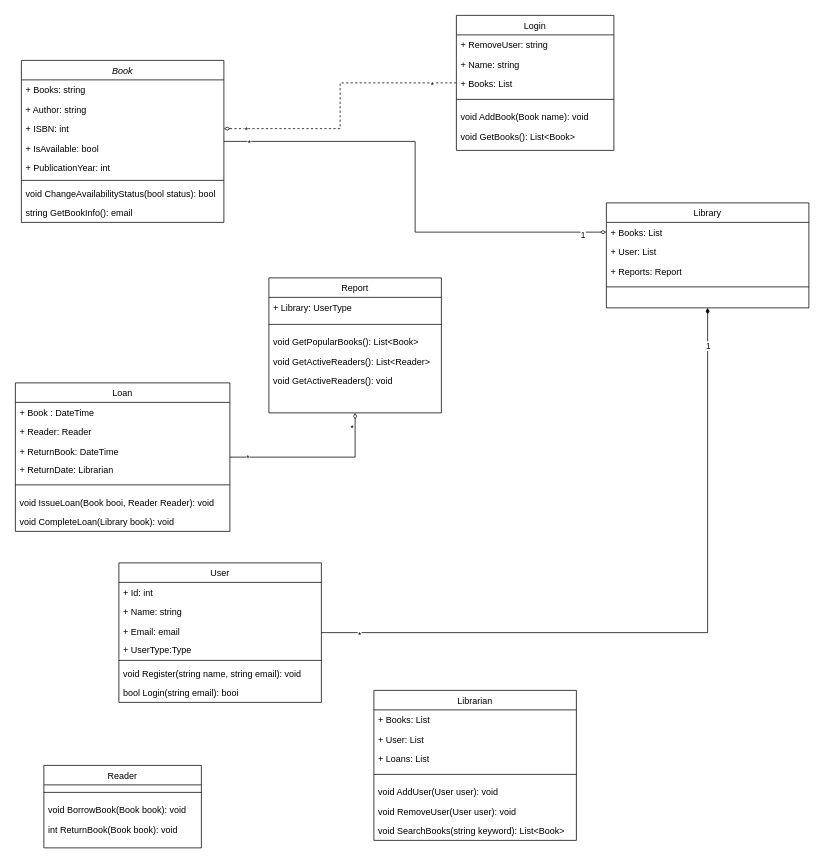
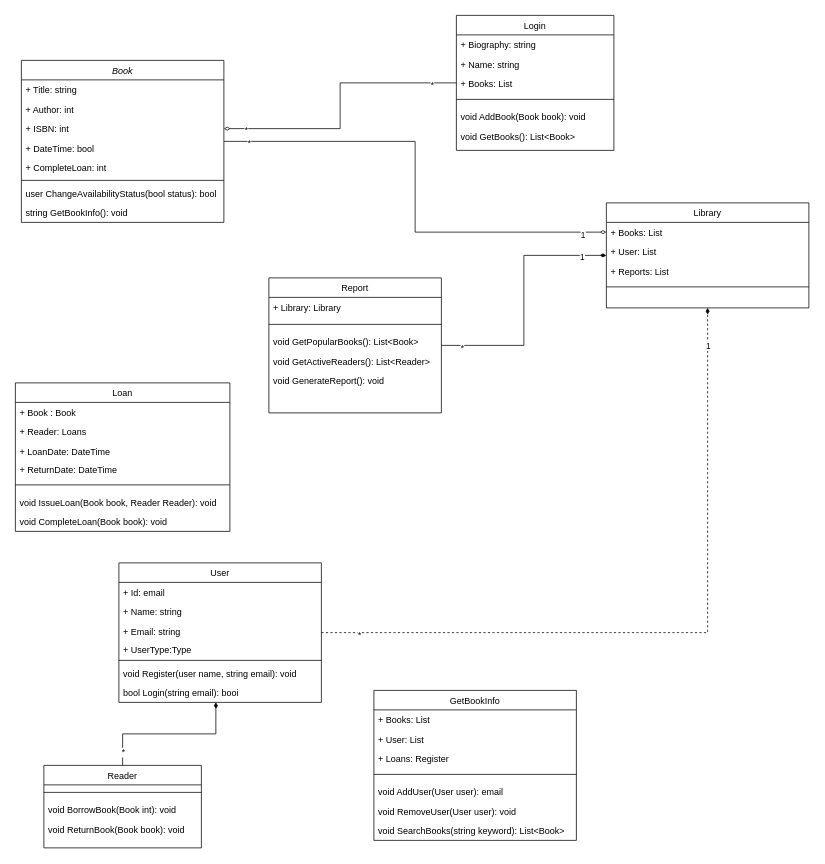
node "+ RemoveUser: string": label "+ RemoveUser: string" -> "+ Biography: string"
node "+ Books: string": label "+ Books: string" -> "+ Title: string"
edge "Login" -> "+ ISBN: int": style dashed -> solid
node "+ Author: string": label "+ Author: string" -> "+ Author: int"
node "void AddBook(Book name): void": label "void AddBook(Book name): void" -> "void AddBook(Book book): void"
node "+ IsAvailable: bool": label "+ IsAvailable: bool" -> "+ DateTime: bool"
node "+ PublicationYear: int": label "+ PublicationYear: int" -> "+ CompleteLoan: int"
node "void ChangeAvailabilityStatus(bool status): bool": label "void ChangeAvailabilityStatus(bool status): bool" -> "user ChangeAvailabilityStatus(bool status): bool"
node "string GetBookInfo(): email": label "string GetBookInfo(): email" -> "string GetBookInfo(): void"
node "+ Reports: Report": label "+ Reports: Report" -> "+ Reports: List"
node "+ Library: UserType": label "+ Library: UserType" -> "+ Library: Library"
edge "Report" -> "Library": added, labels "*", "1"
node "void GetActiveReaders(): void": label "void GetActiveReaders(): void" -> "void GenerateReport(): void"
node "+ Book : DateTime": label "+ Book : DateTime" -> "+ Book : Book"
node "+ Reader: Reader": label "+ Reader: Reader" -> "+ Reader: Loans"
node "+ ReturnBook: DateTime": label "+ ReturnBook: DateTime" -> "+ LoanDate: DateTime"
edge "Loan" -> "Report": removed, labels "*", "*"
node "+ ReturnDate: Librarian": label "+ ReturnDate: Librarian" -> "+ ReturnDate: DateTime"
node "void IssueLoan(Book booi, Reader Reader): void": label "void IssueLoan(Book booi, Reader Reader): void" -> "void IssueLoan(Book book, Reader Reader): void"
node "void CompleteLoan(Library book): void": label "void CompleteLoan(Library book): void" -> "void CompleteLoan(Book book): void"
node "+ Id: int": label "+ Id: int" -> "+ Id: email"
node "+ Email: email": label "+ Email: email" -> "+ Email: string"
edge "User" -> "Library": style solid -> dashed
node "void Register(string name, string email): void": label "void Register(string name, string email): void" -> "void Register(user name, string email): void"
node "Librarian": label "Librarian" -> "GetBookInfo"
edge "Reader" -> "bool Login(string email): booi": added, label "*"
node "+ Loans: List": label "+ Loans: List" -> "+ Loans: Register"
node "void AddUser(User user): void": label "void AddUser(User user): void" -> "void AddUser(User user): email"
node "void BorrowBook(Book book): void": label "void BorrowBook(Book book): void" -> "void BorrowBook(Book int): void"
node "int ReturnBook(Book book): void": label "int ReturnBook(Book book): void" -> "void ReturnBook(Book book): void"
